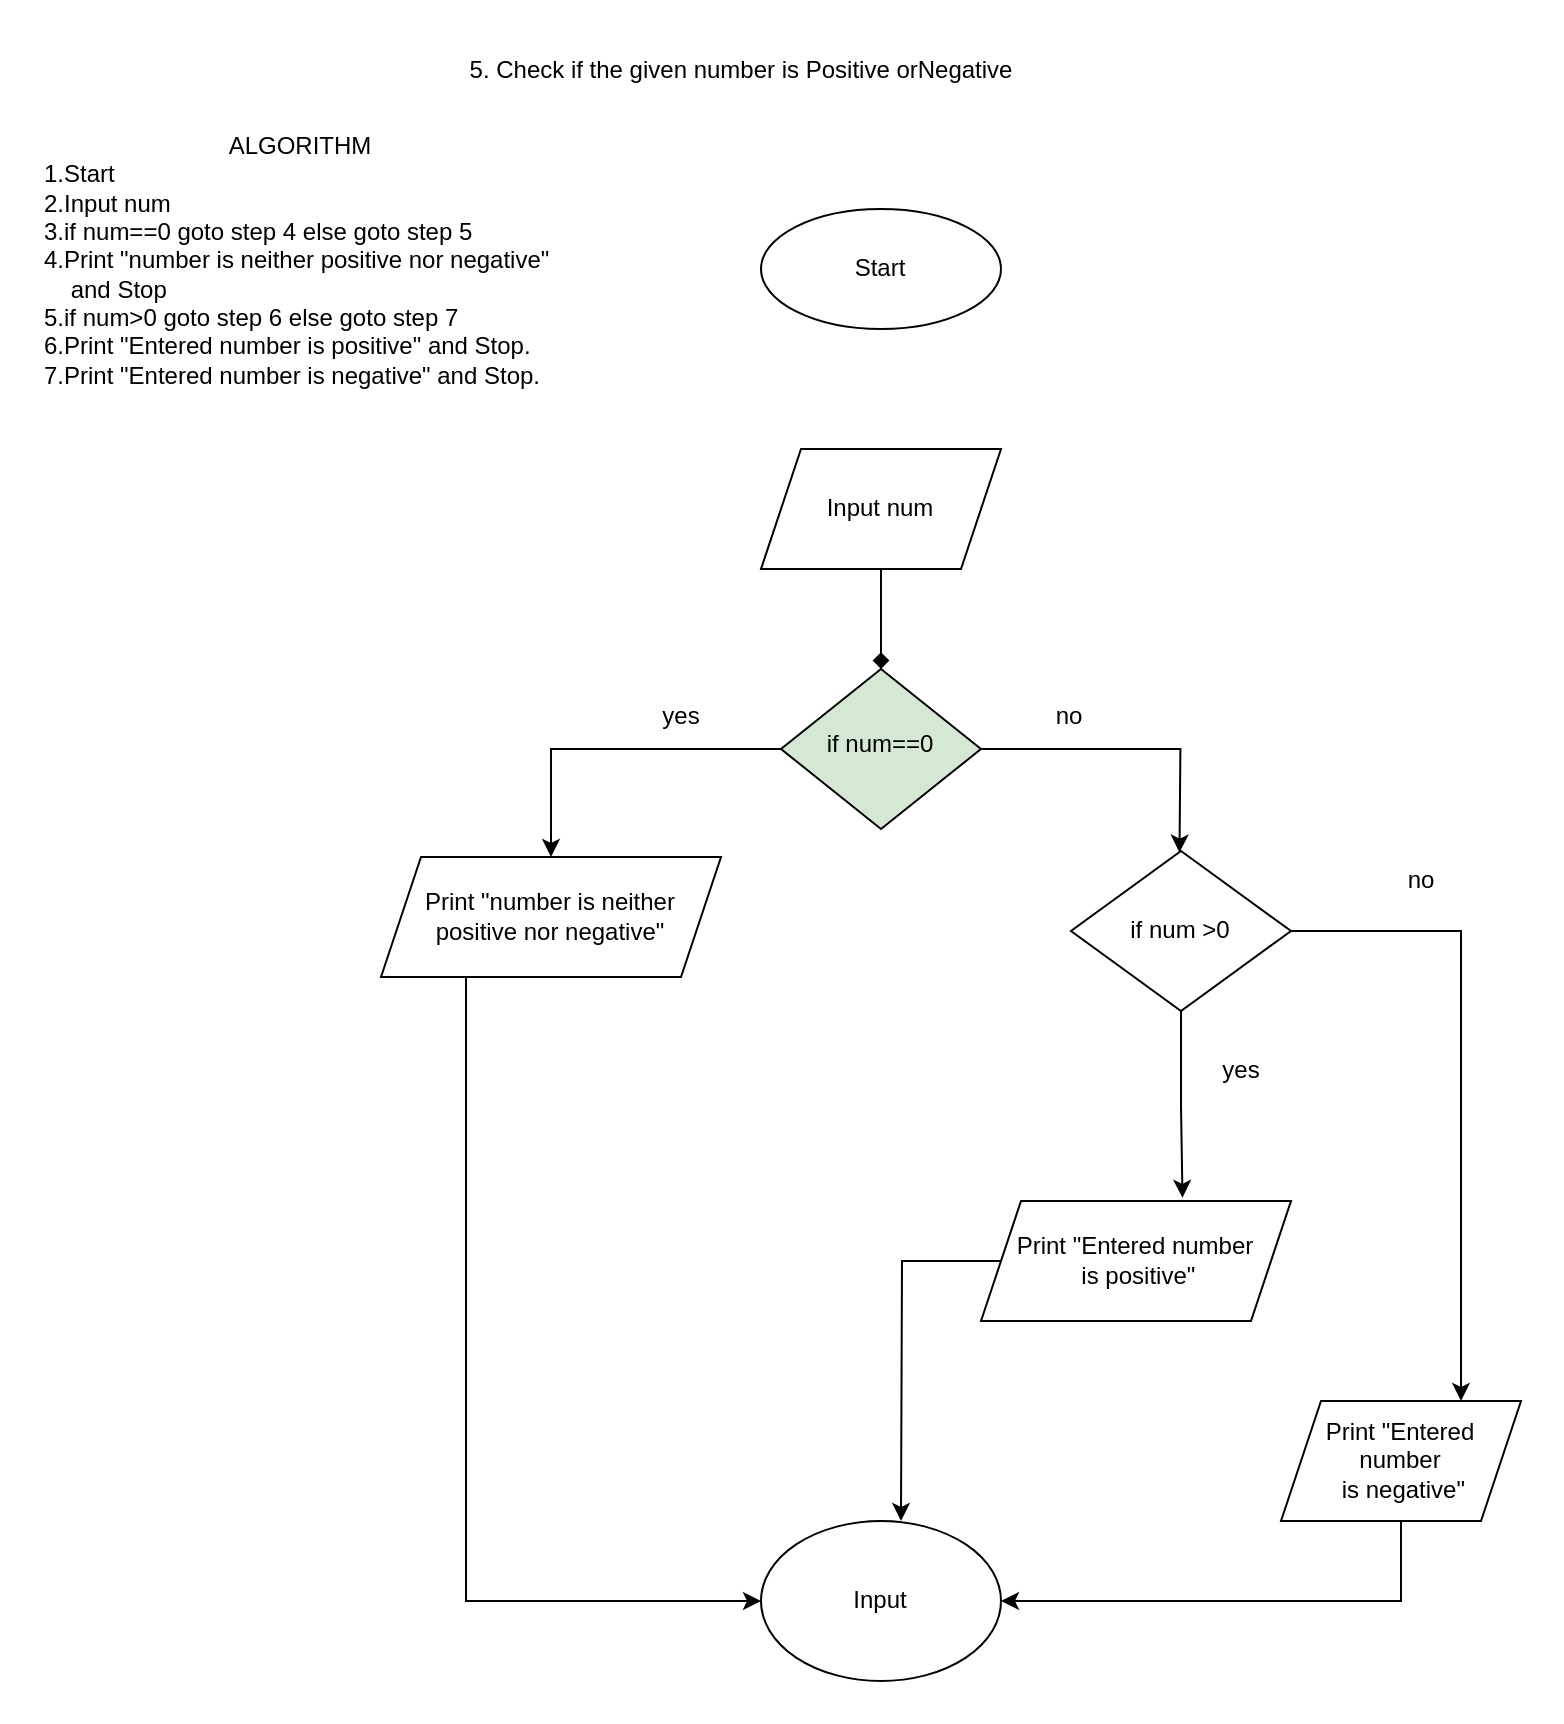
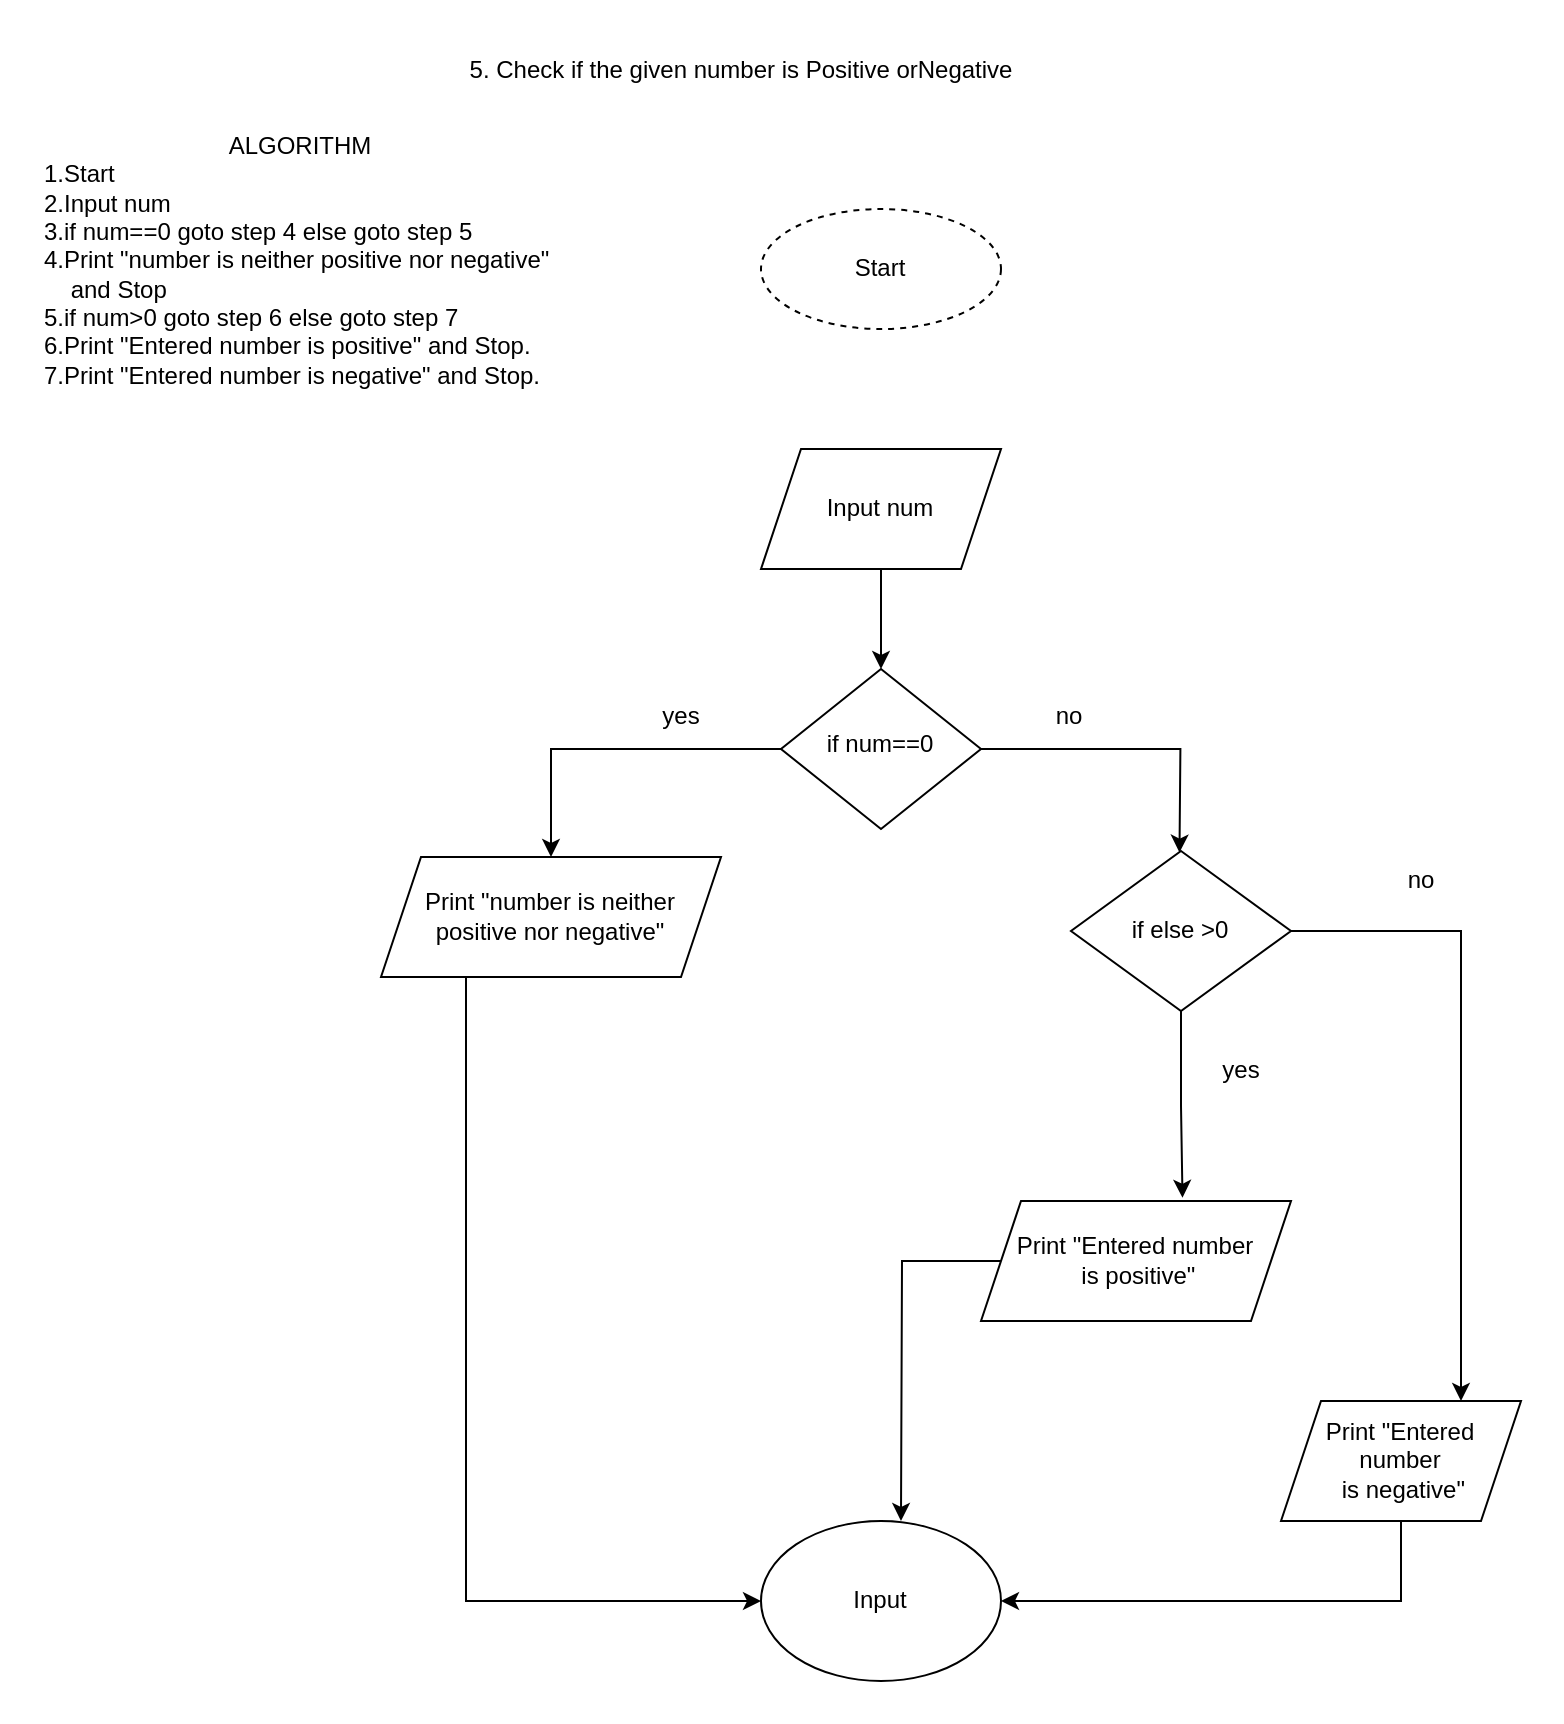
node "Start": style solid -> dashed
edge "Input num" -> "if num==0": arrowhead diamond -> classic
node "if num==0": fillcolor #d5e8d4 -> #ffffff
node "if num >0": label "if num >0" -> "if else >0"
